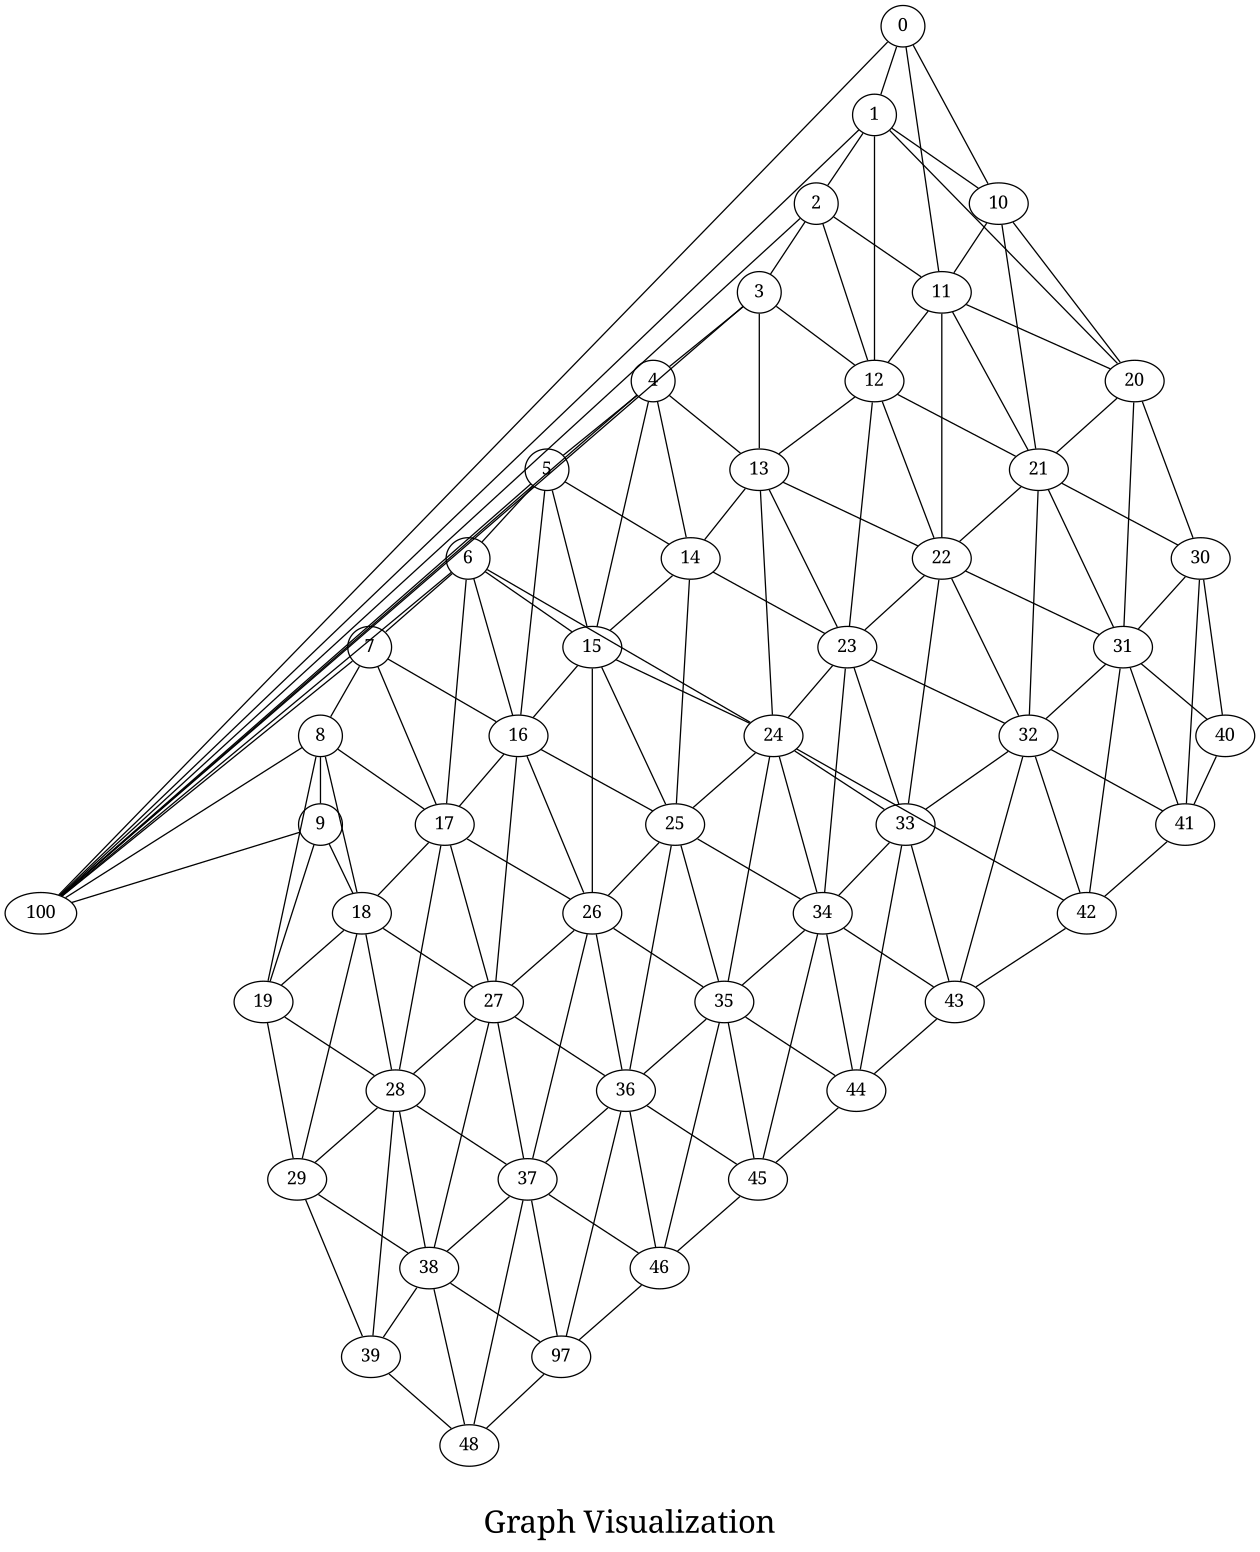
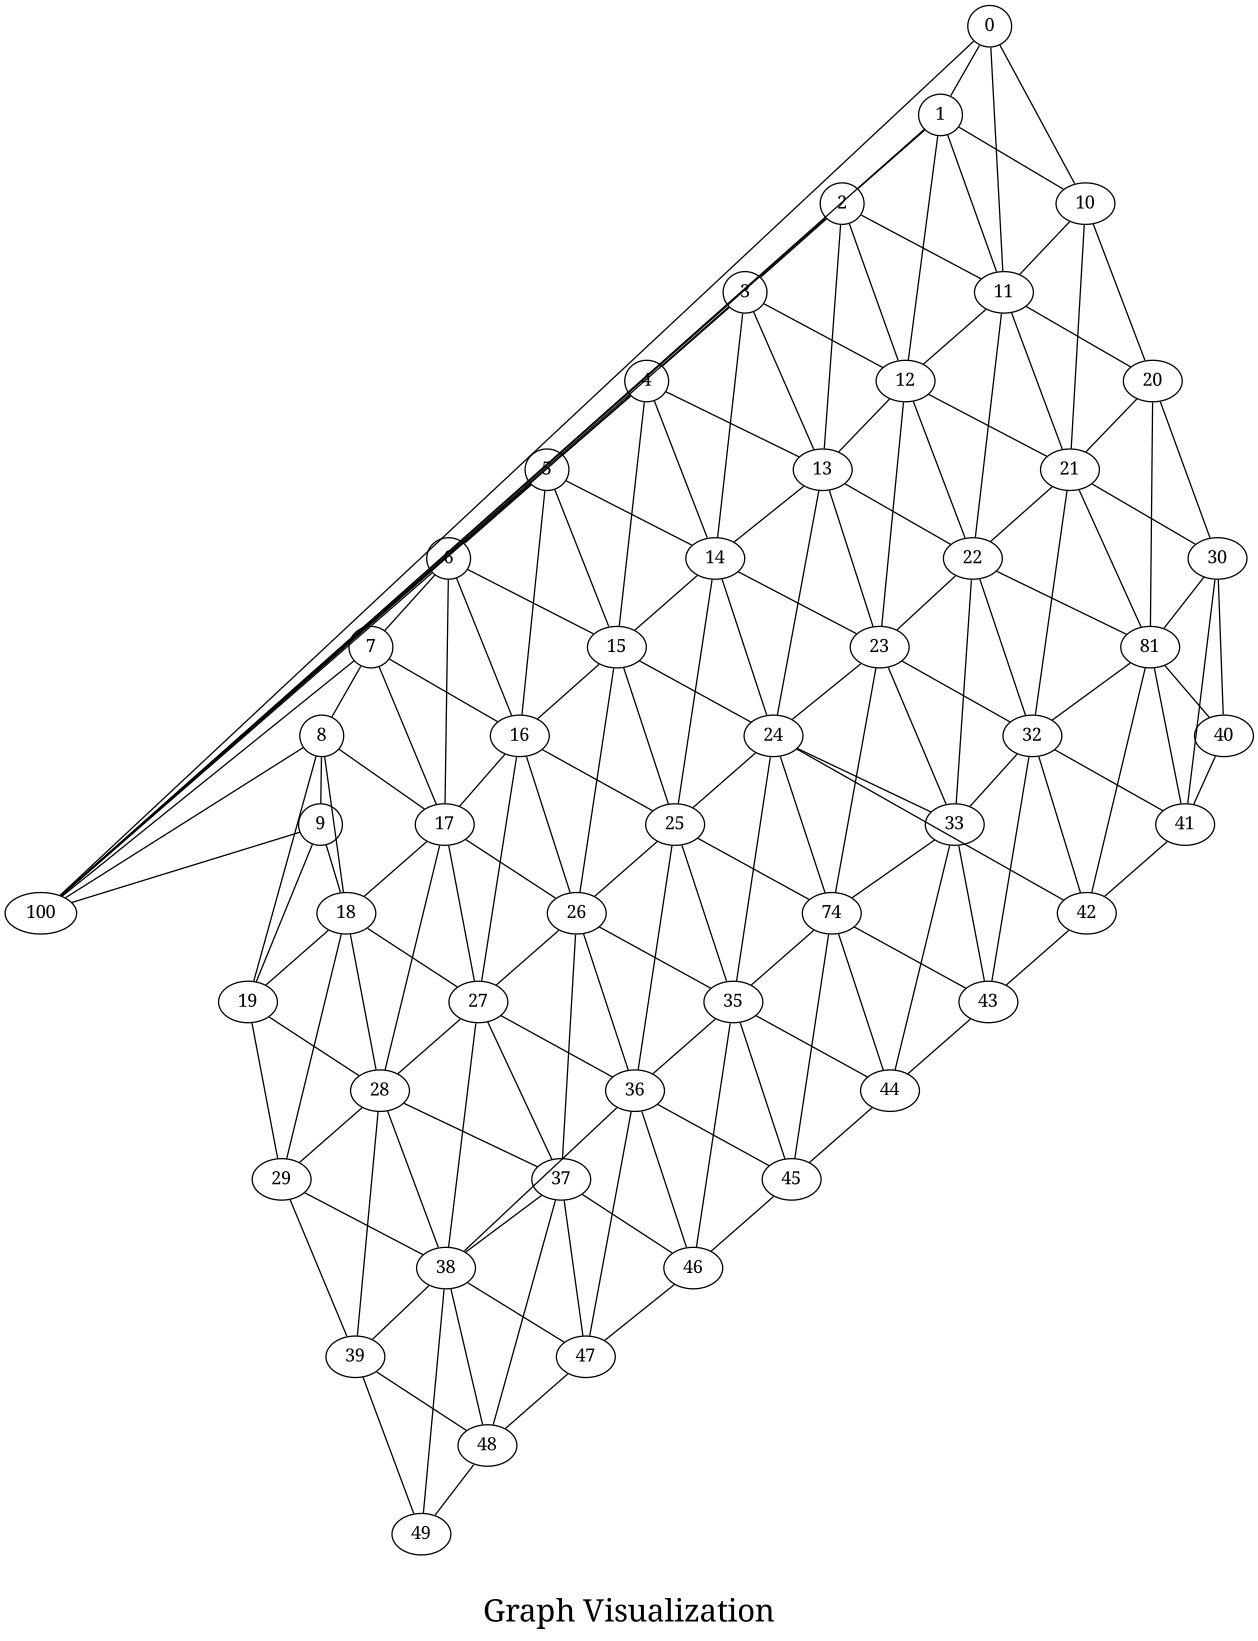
edge "1" -- "20": now "1" -- "11"
edge "2" -- "13": added
edge "3" -- "14": added
edge "6" -- "24": now "14" -- "24"
node "31": label "31" -> "81"
node "34": label "34" -> "74"
edge "36" -- "37": now "36" -- "38"
node "97": label "97" -> "47"
node "49": added
